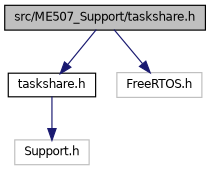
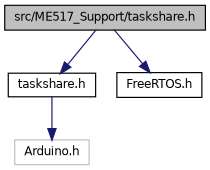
node "src/ME507_Support/taskshare.h": label "src/ME507_Support/taskshare.h" -> "src/ME517_Support/taskshare.h"
node "FreeRTOS.h": color grey75 -> black
node "Support.h": label "Support.h" -> "Arduino.h"
